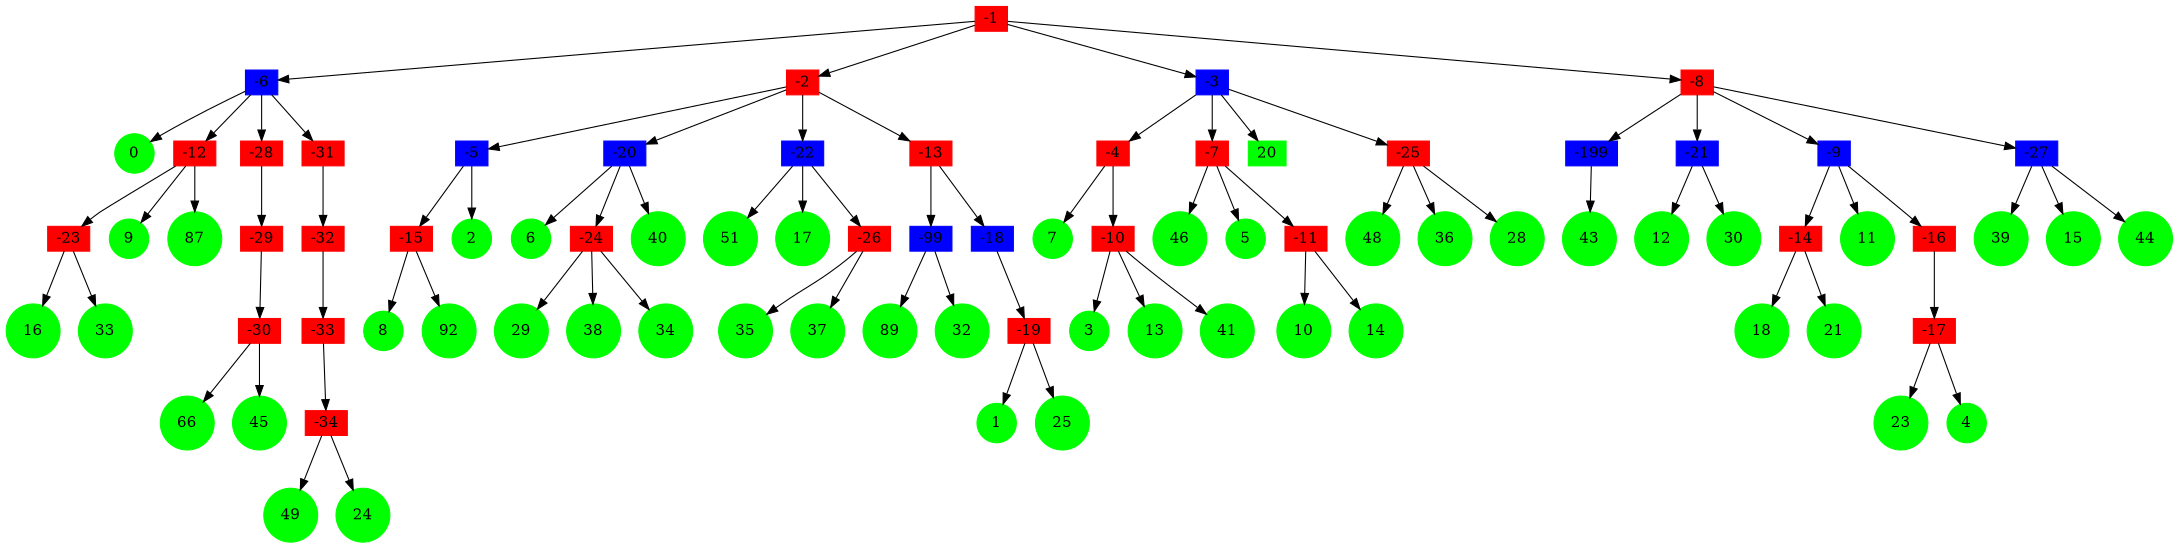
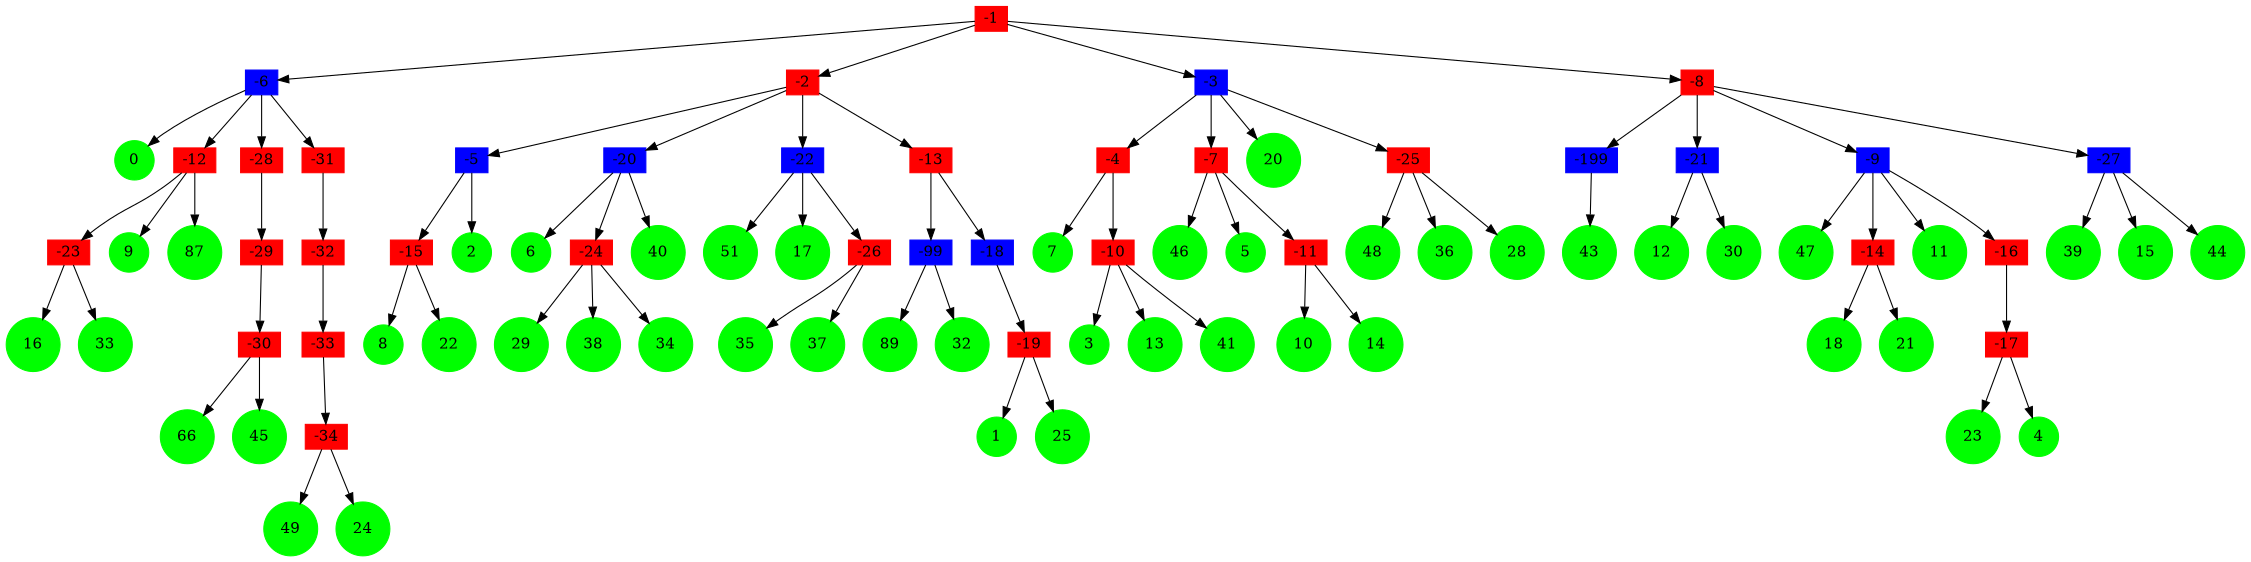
node "20": shape box -> circle
node "47": added
node "92": label "92" -> "22"
